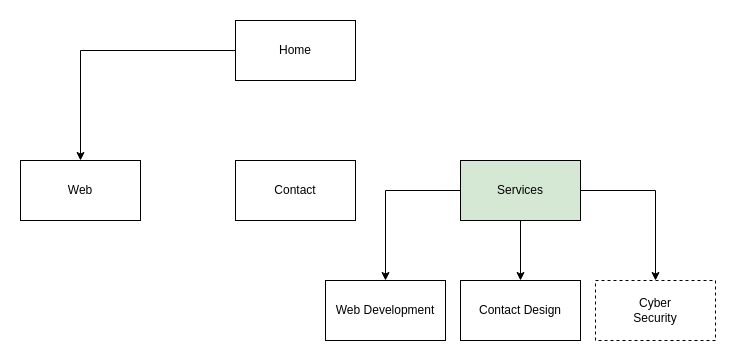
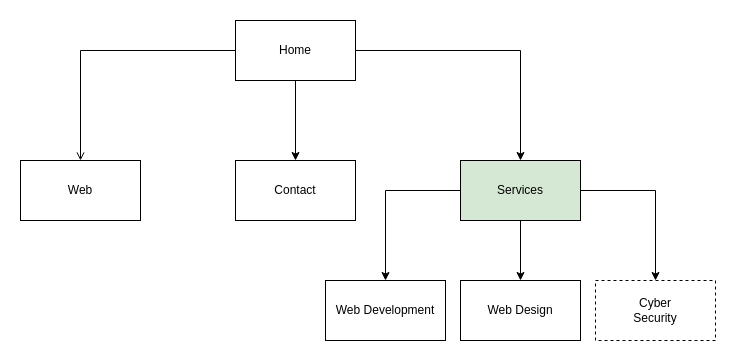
edge "Home" -> "Services": added
edge "Home" -> "Contact": added
edge "Home" -> "Web": arrowhead classic -> open
node "Contact Design": label "Contact Design" -> "Web Design"
